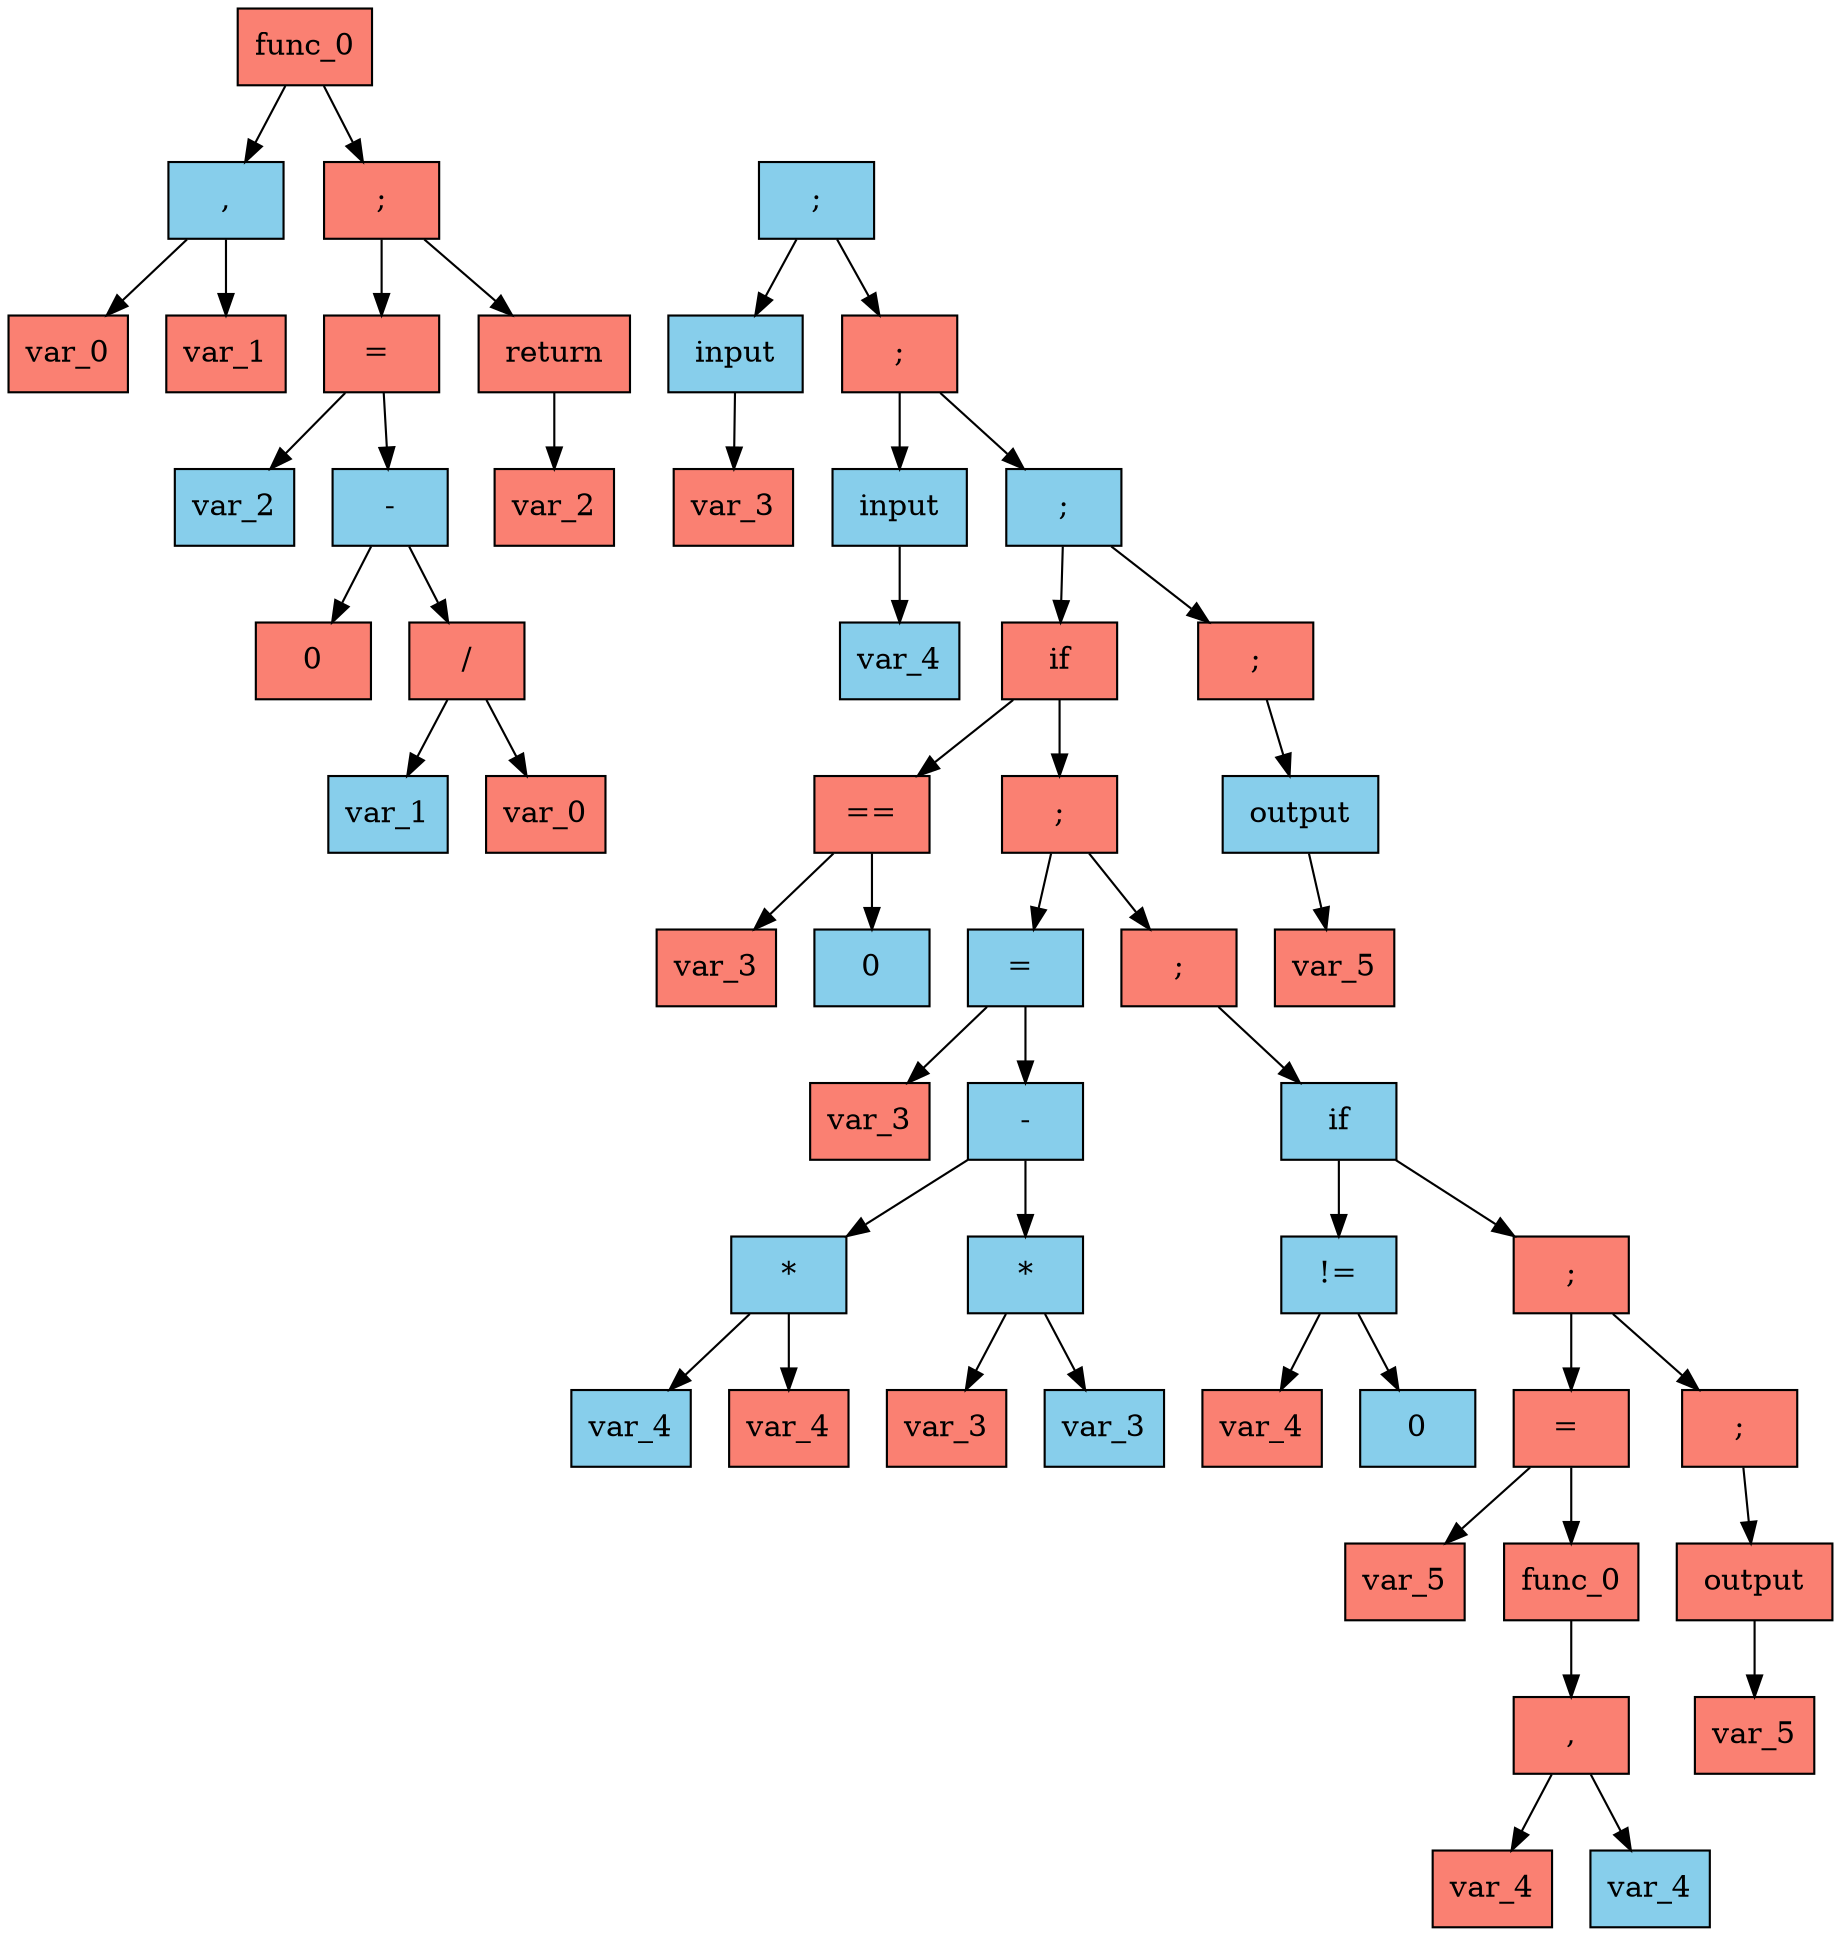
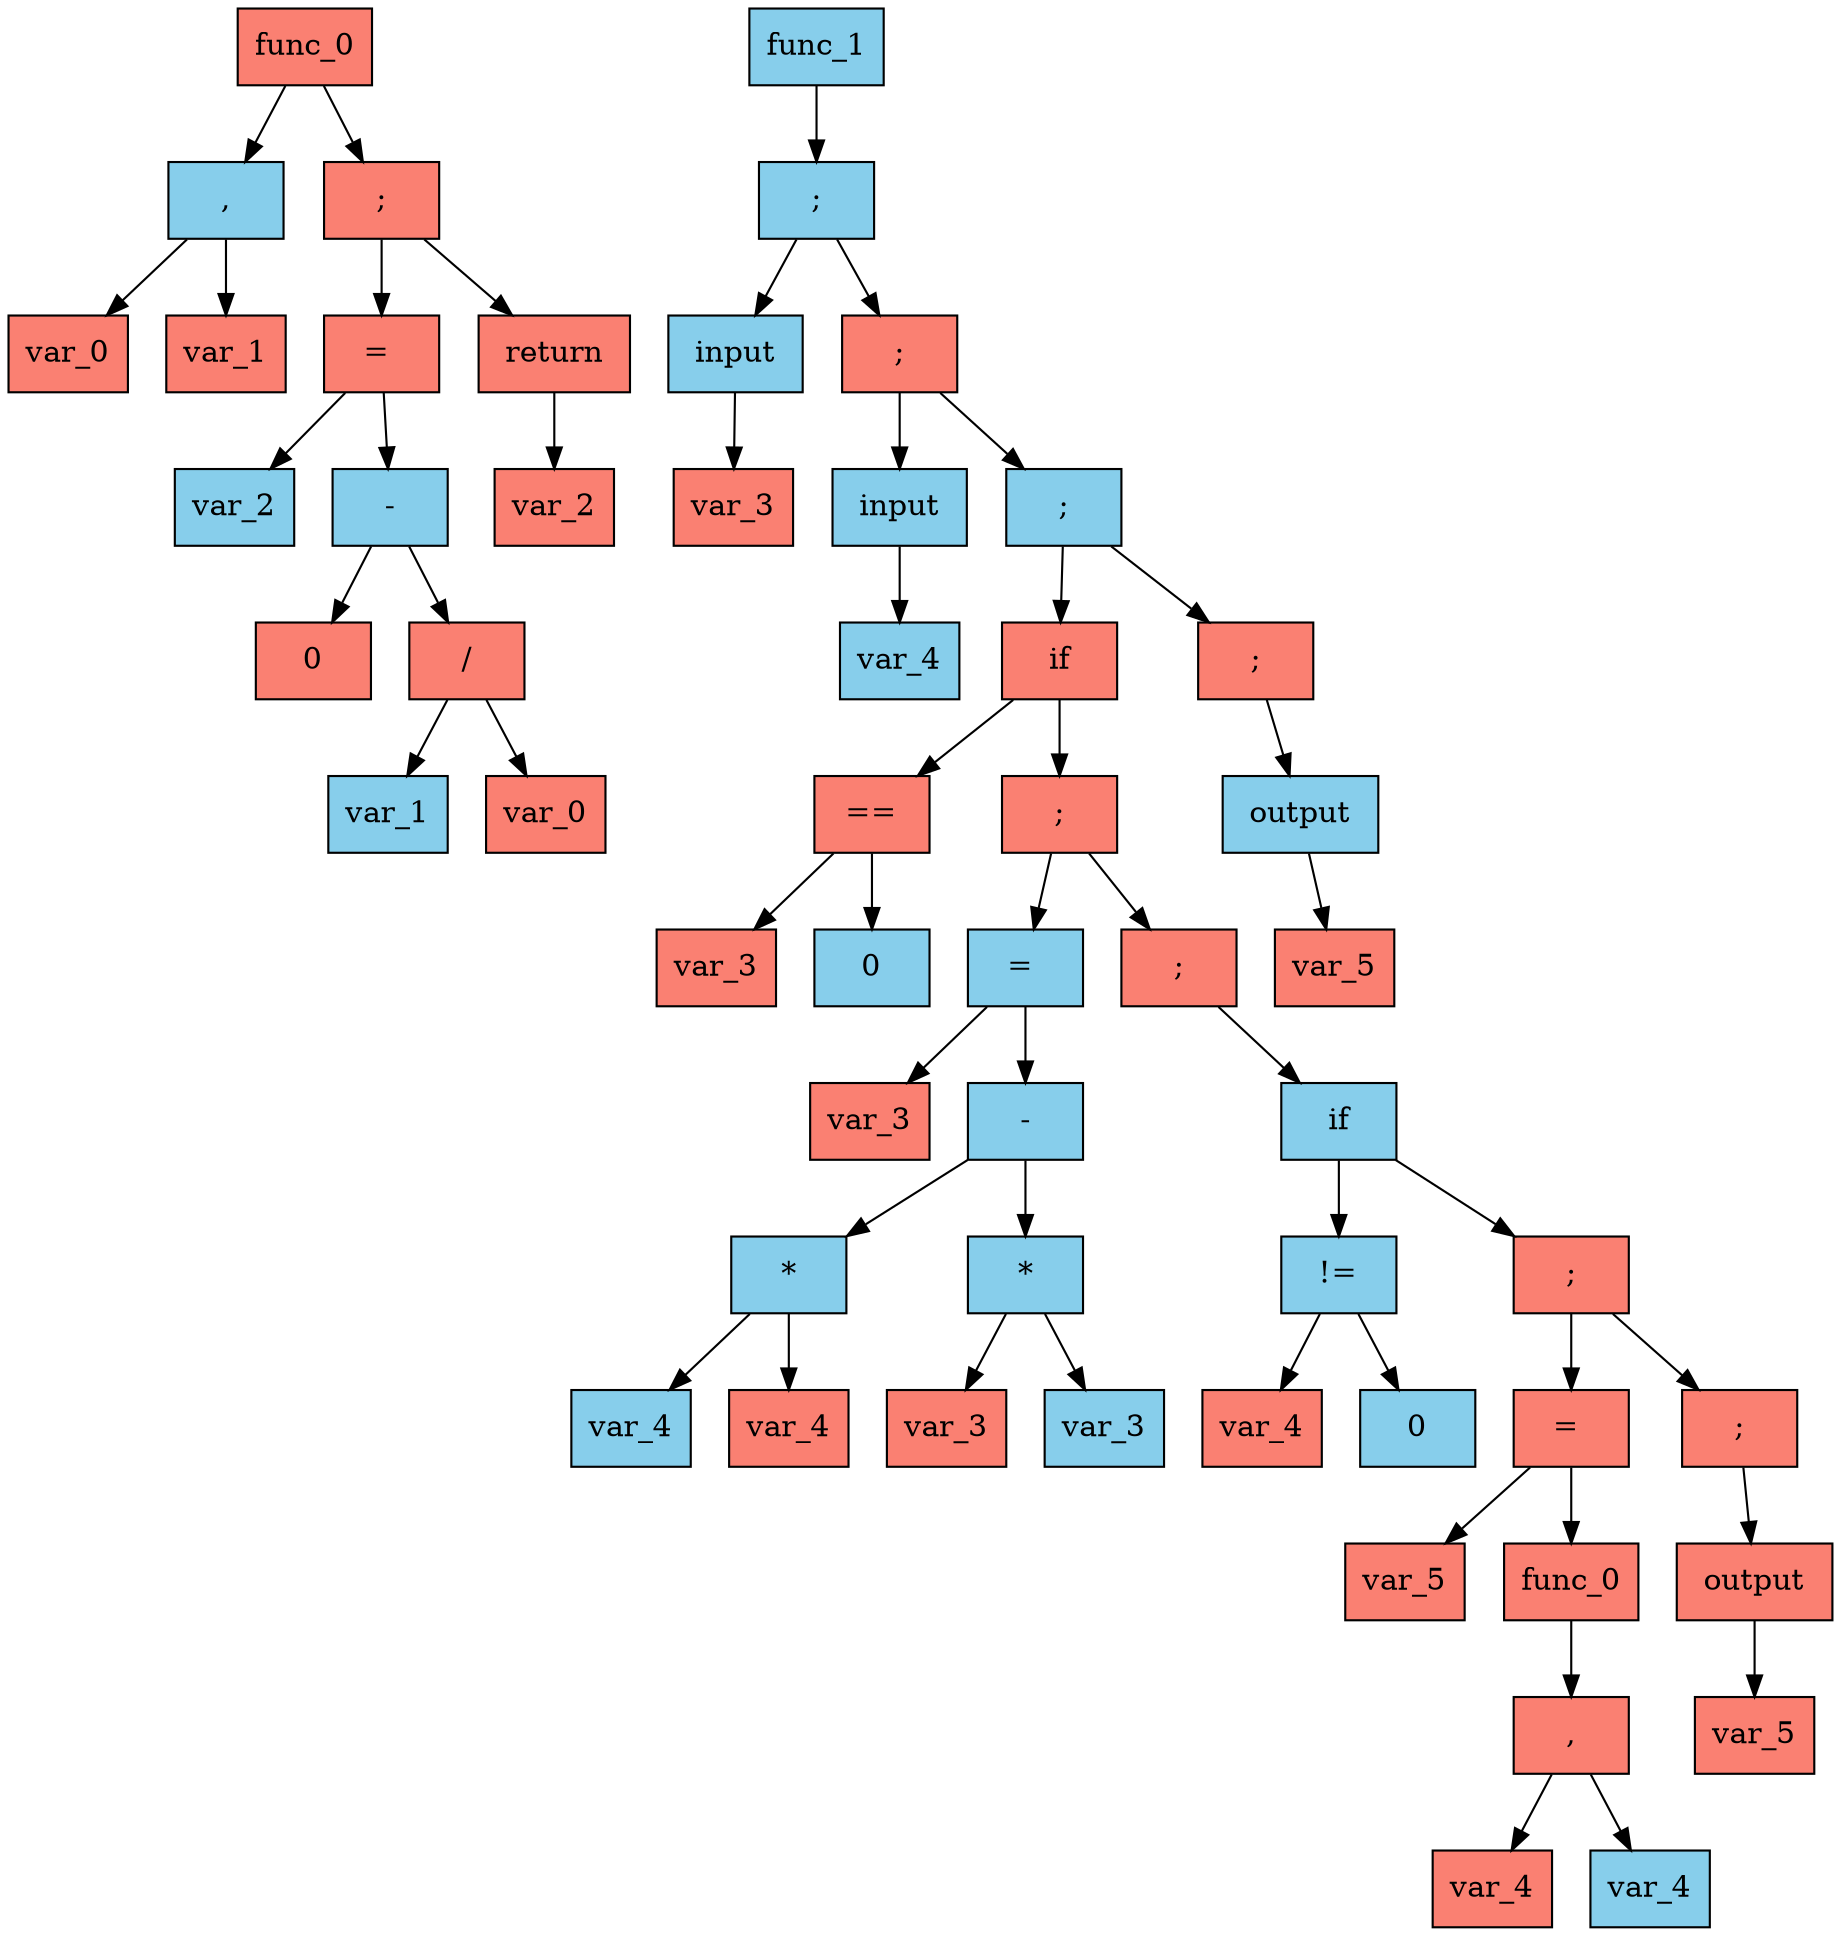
node "func_1": added
